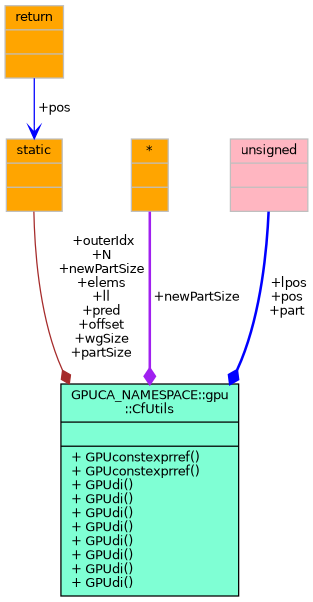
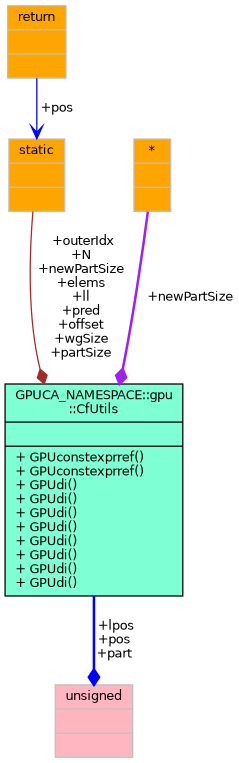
edge "unsigned" -> "GPUCA_NAMESPACE::gpu": reversed
